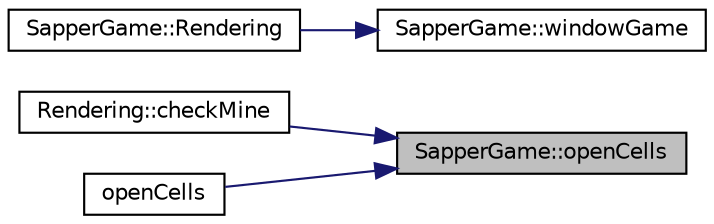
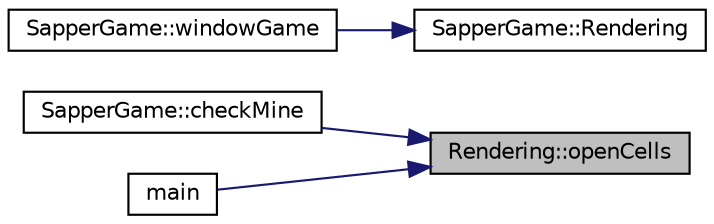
edge "SapperGame::Rendering" -> "SapperGame::windowGame": reversed
node "Rendering::checkMine": label "Rendering::checkMine" -> "SapperGame::checkMine"
node "SapperGame::openCells": label "SapperGame::openCells" -> "Rendering::openCells"
node "openCells": label "openCells" -> "main"
